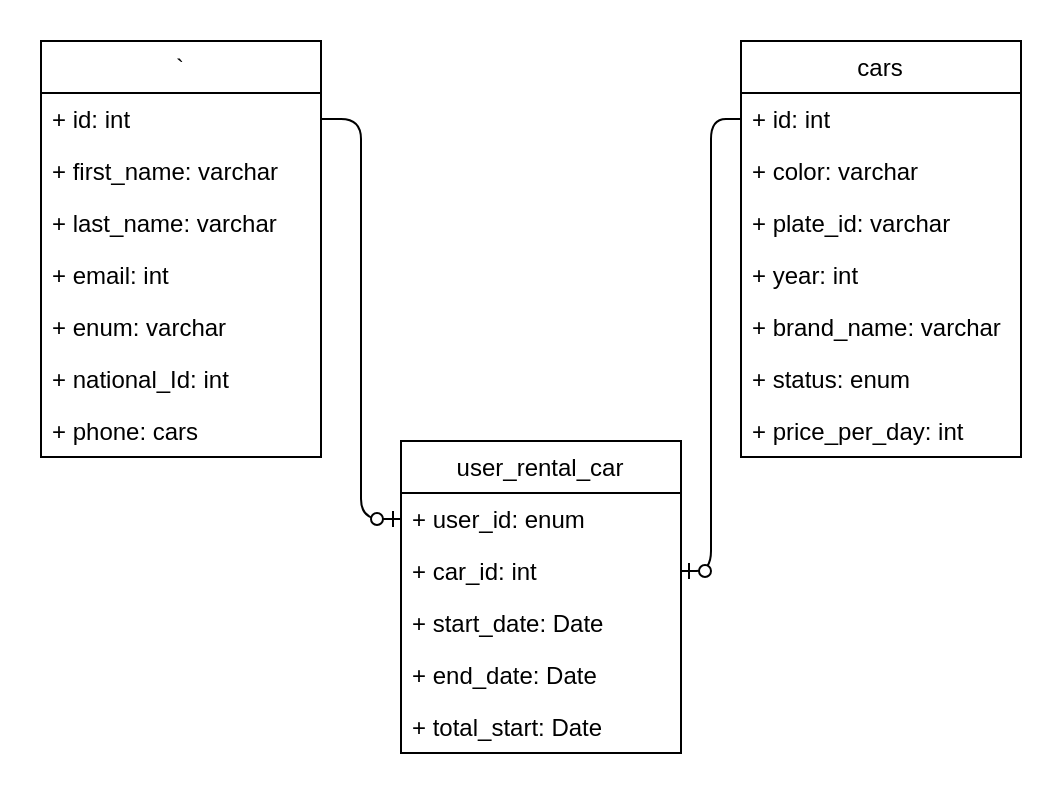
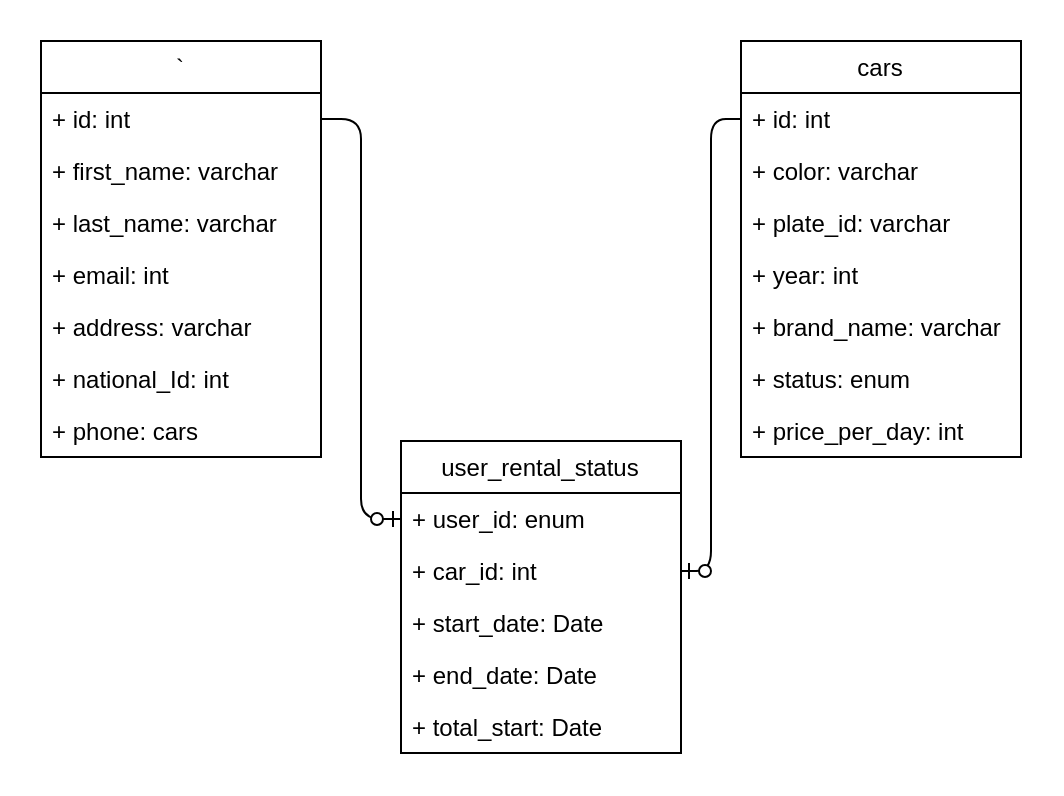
node "+ enum: varchar": label "+ enum: varchar" -> "+ address: varchar"
node "user_rental_car": label "user_rental_car" -> "user_rental_status"
